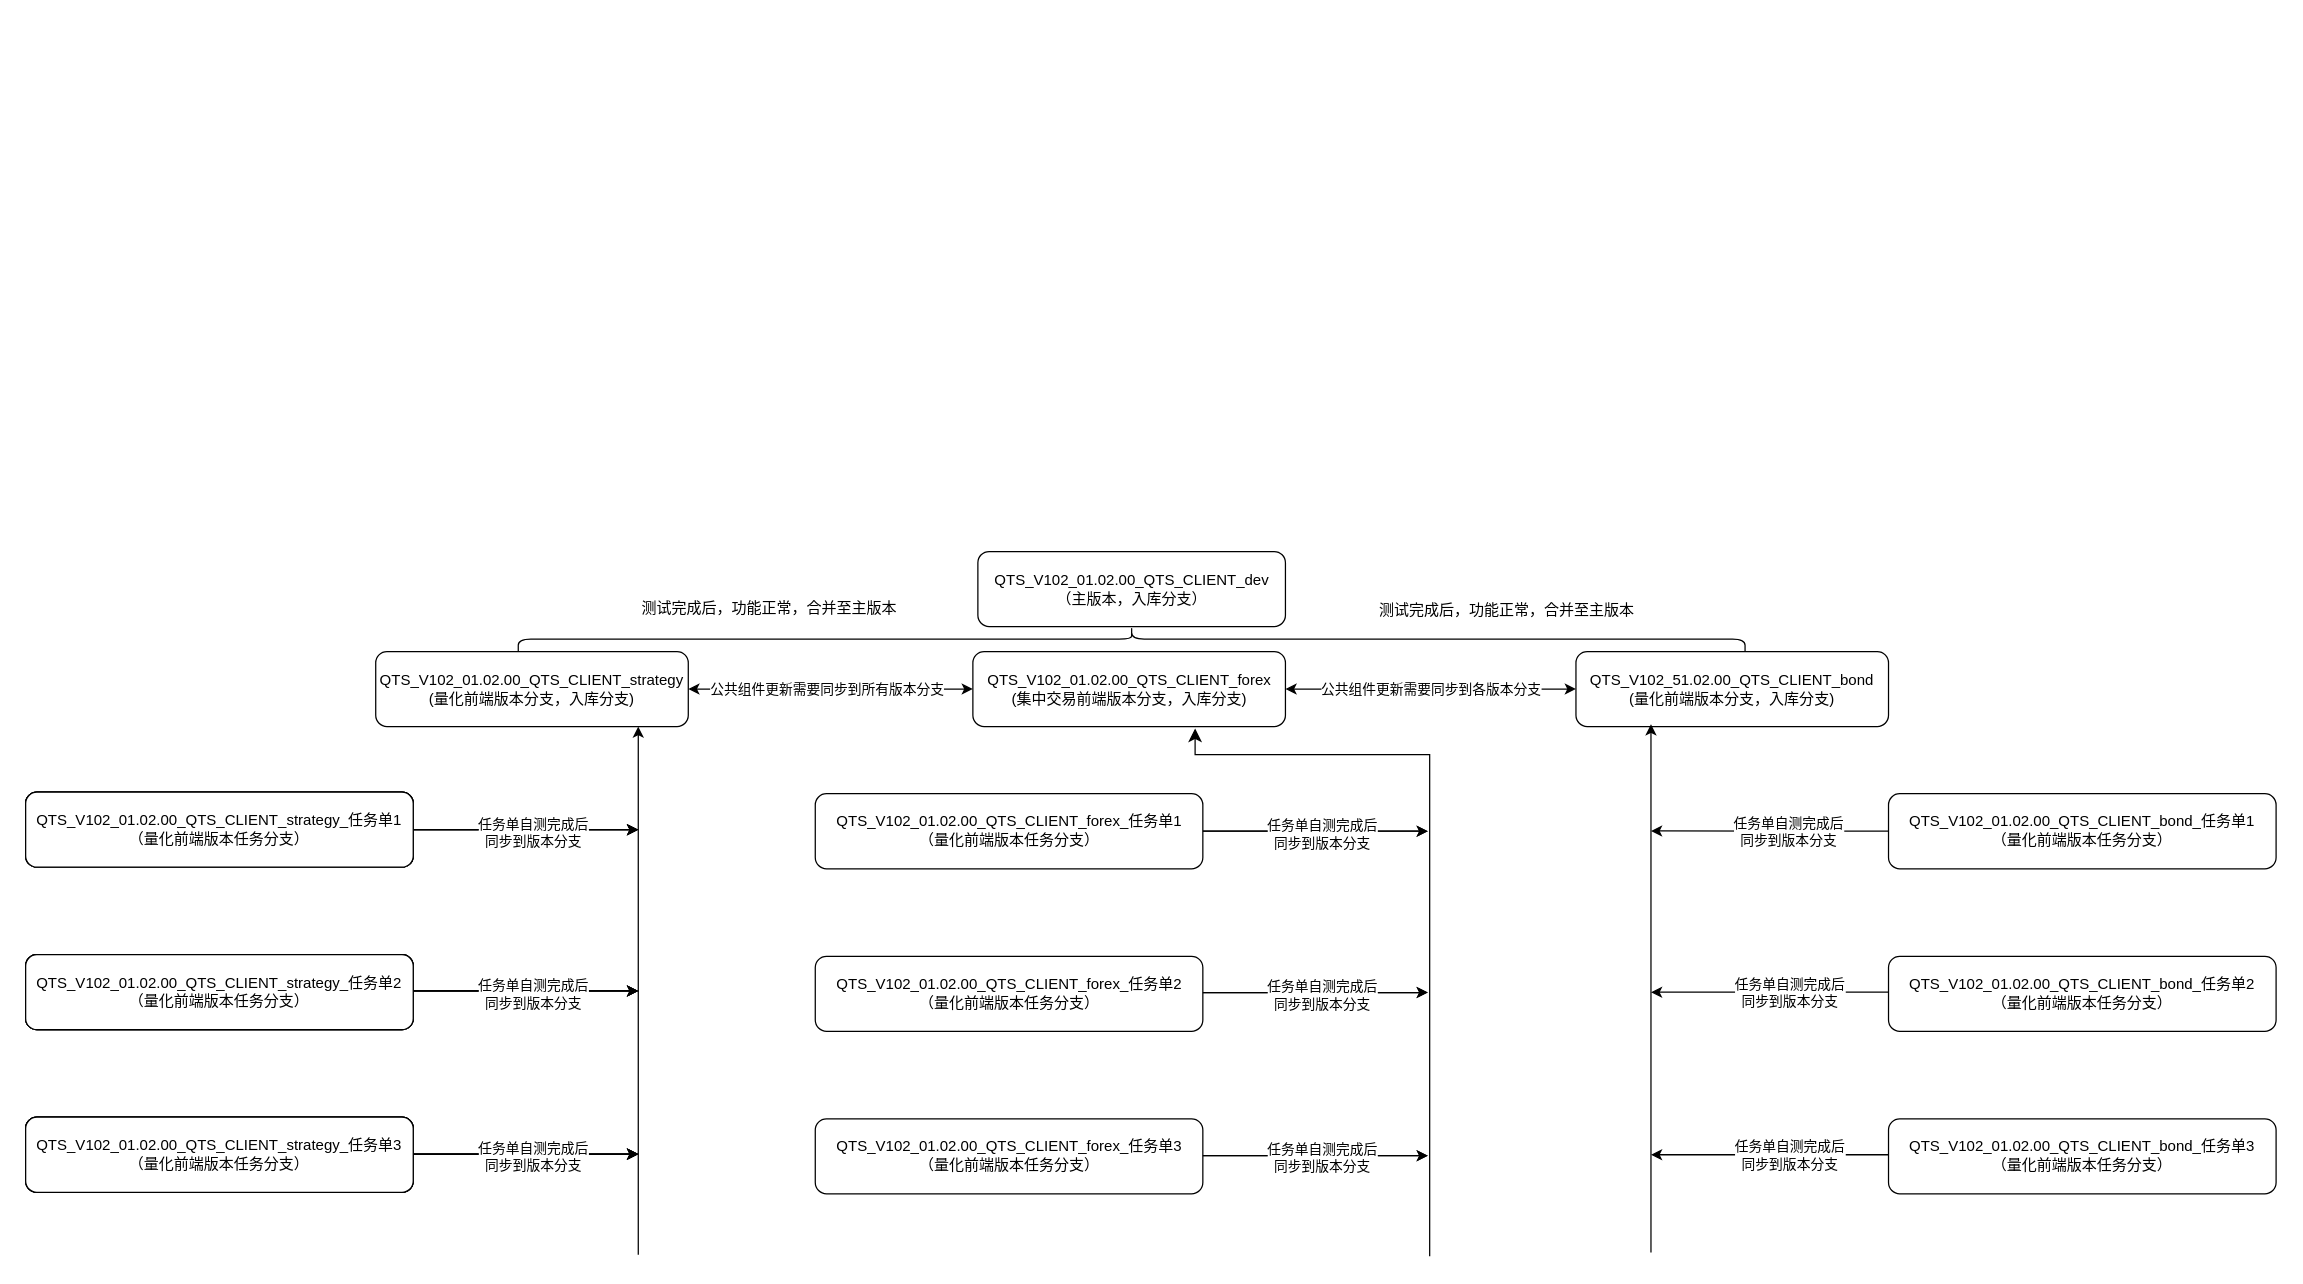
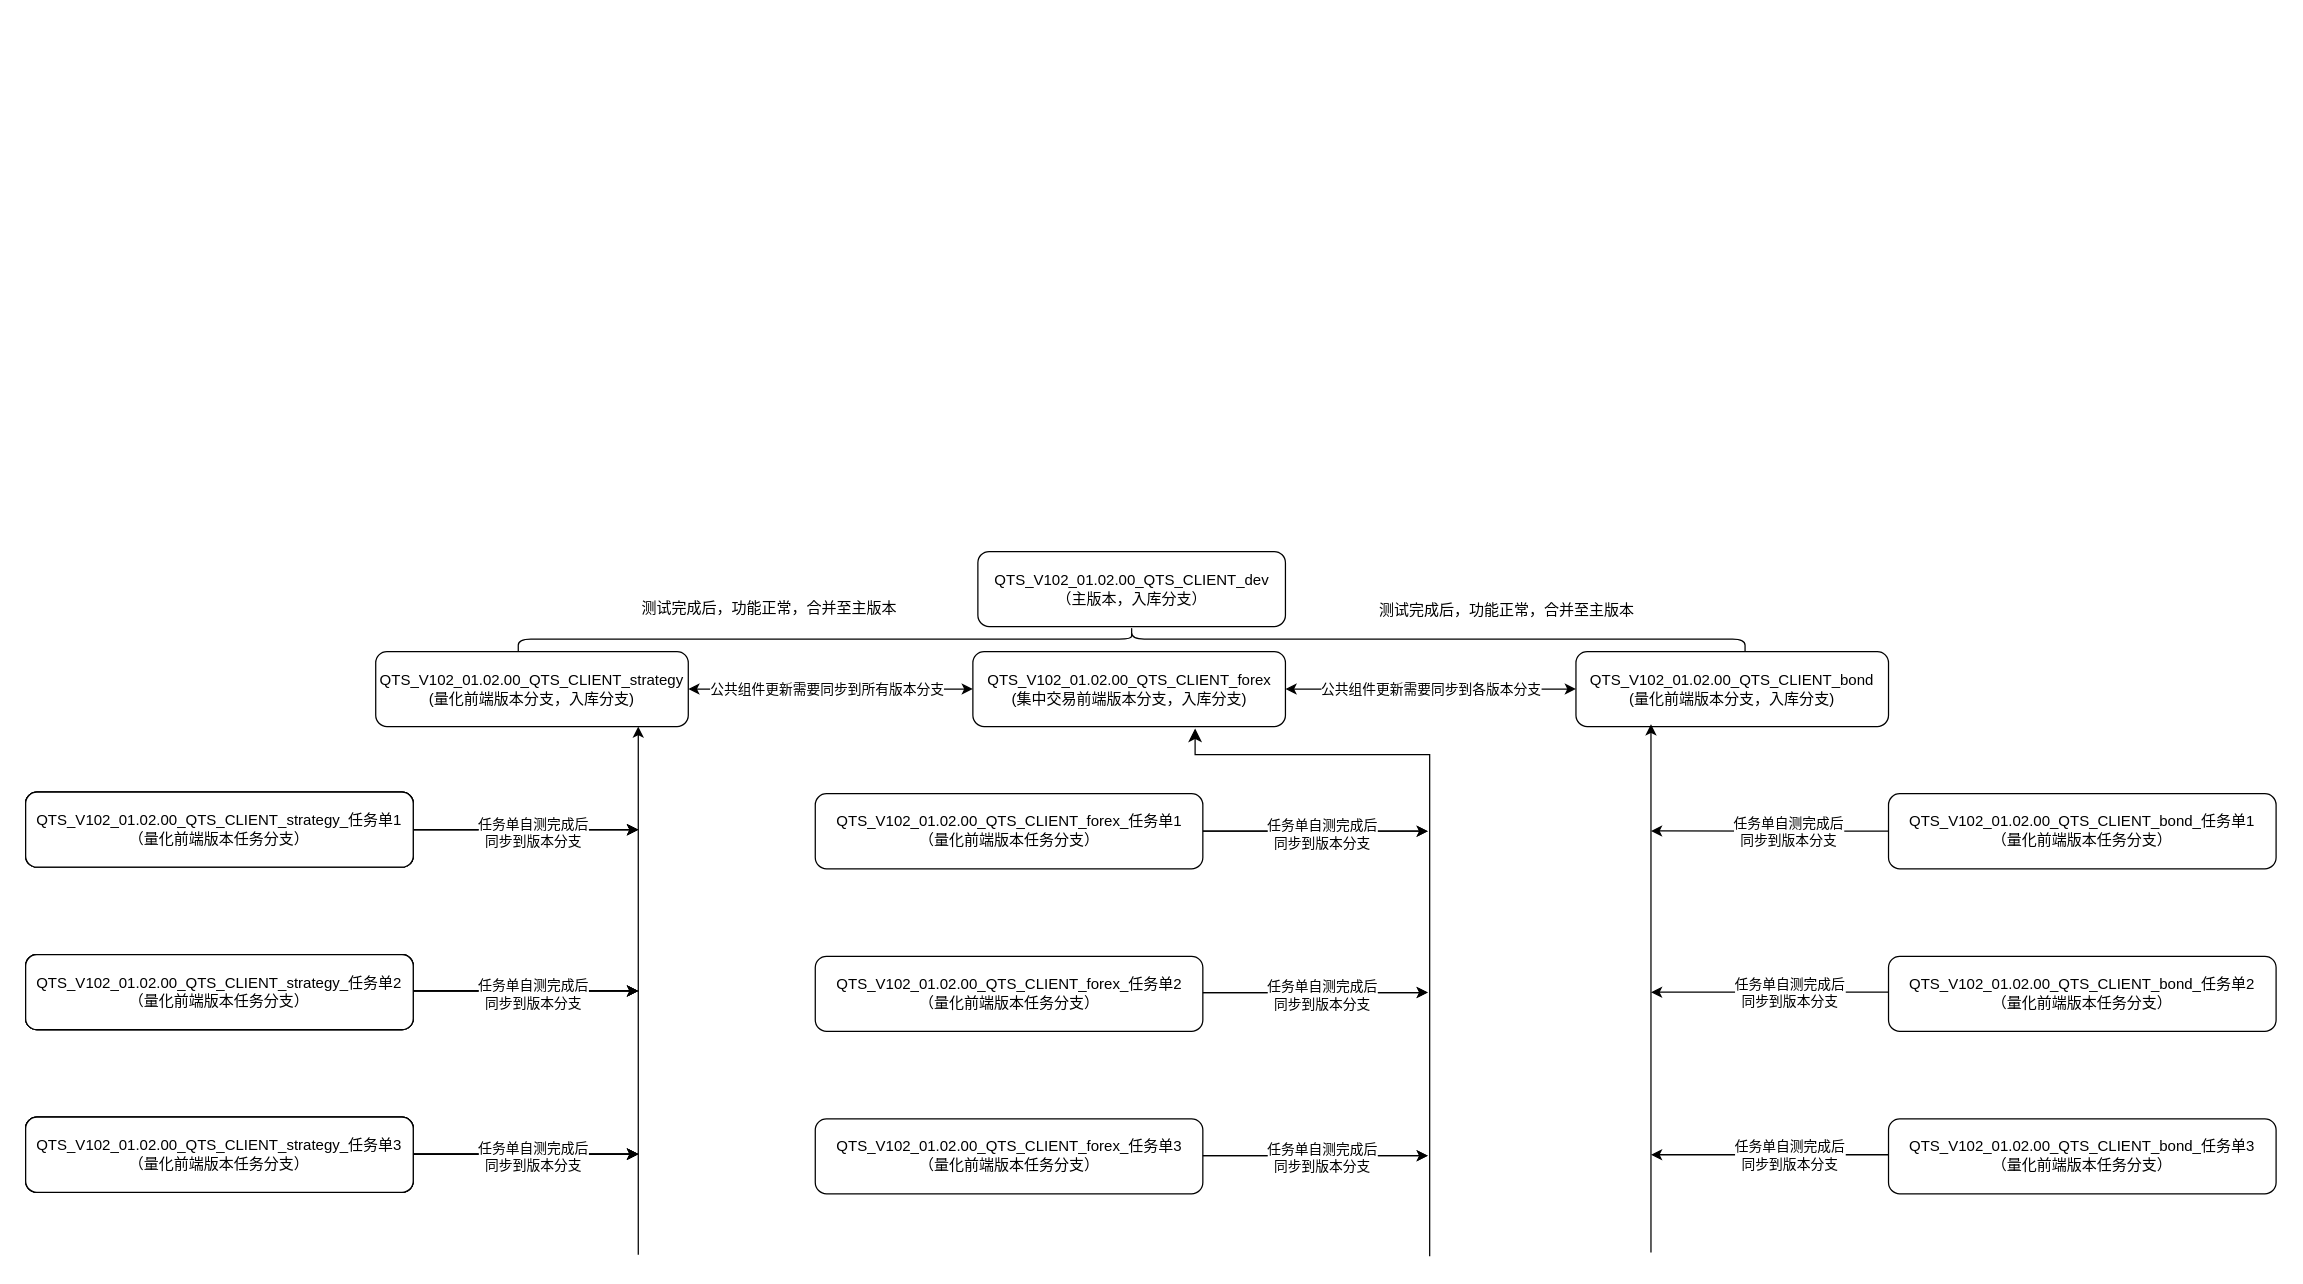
node "QTS_V102_51.02.00_QTS_CLIENT_bond (量化前端版本分支，入库分支)": label "QTS_V102_51.02.00_QTS_CLIENT_bond (量化前端版本分支，入库分支)" -> "QTS_V102_01.02.00_QTS_CLIENT_bond (量化前端版本分支，入库分支)"
